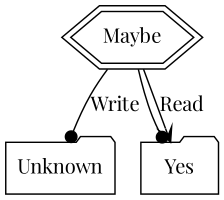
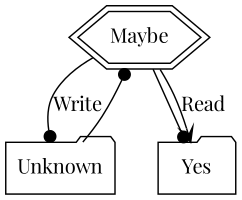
edge "Unknown" -> "Maybe": added
